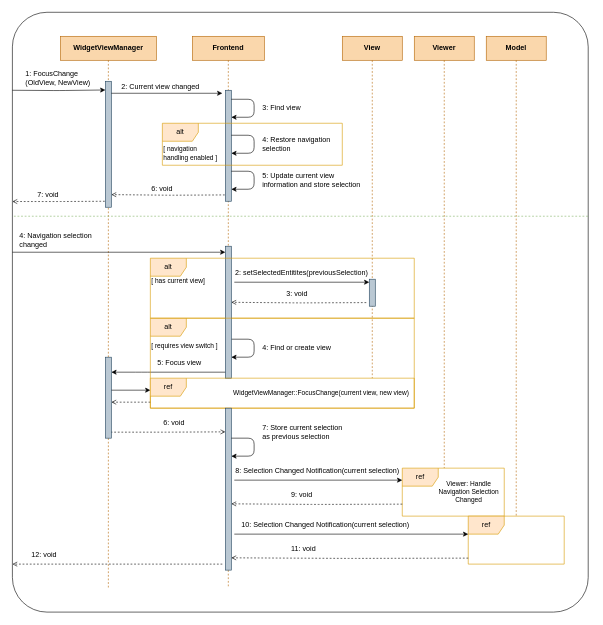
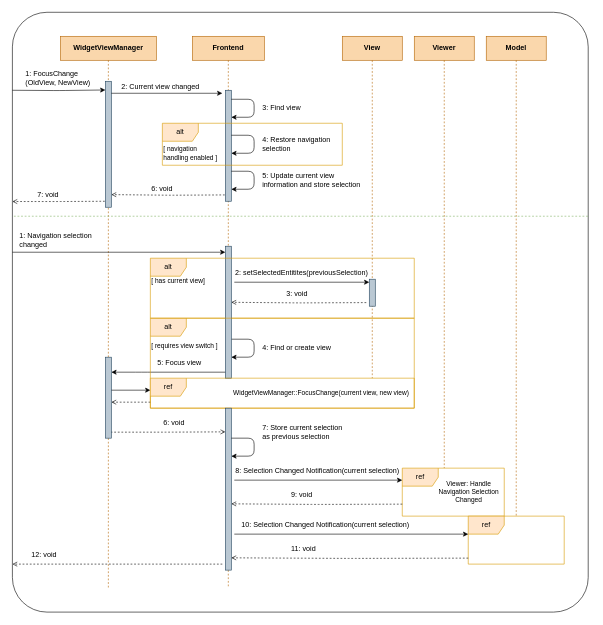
node "4: Navigation selection changed": label "4: Navigation selection changed" -> "1: Navigation selection changed"
